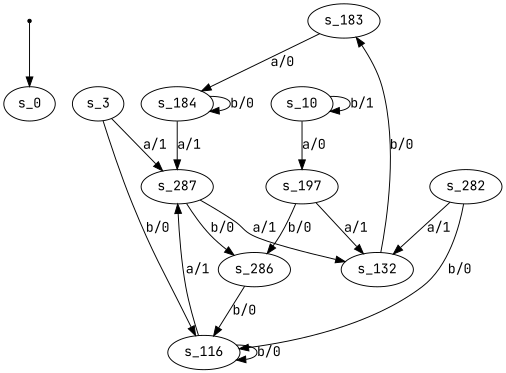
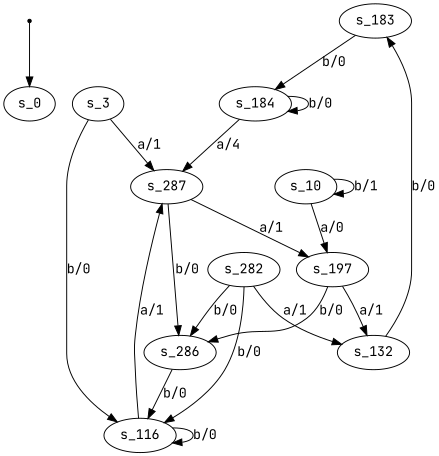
edge "s_183" -> "s_184": label "a/0" -> "b/0"
edge "s_184" -> "s_287": label "a/1" -> "a/4"
edge "s_287" -> "s_132": now "s_287" -> "s_197"
edge "s_282" -> "s_286": added, label "b/0"
